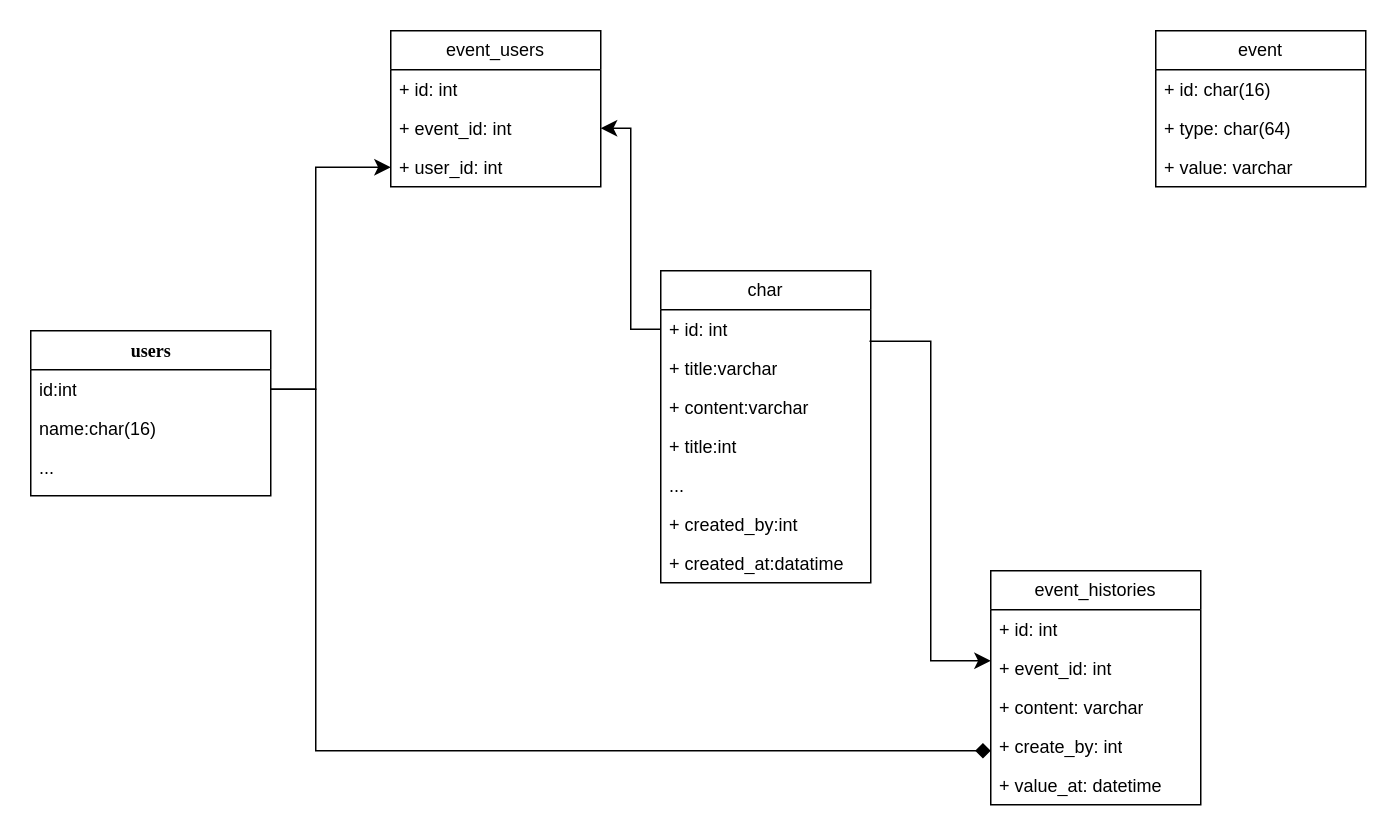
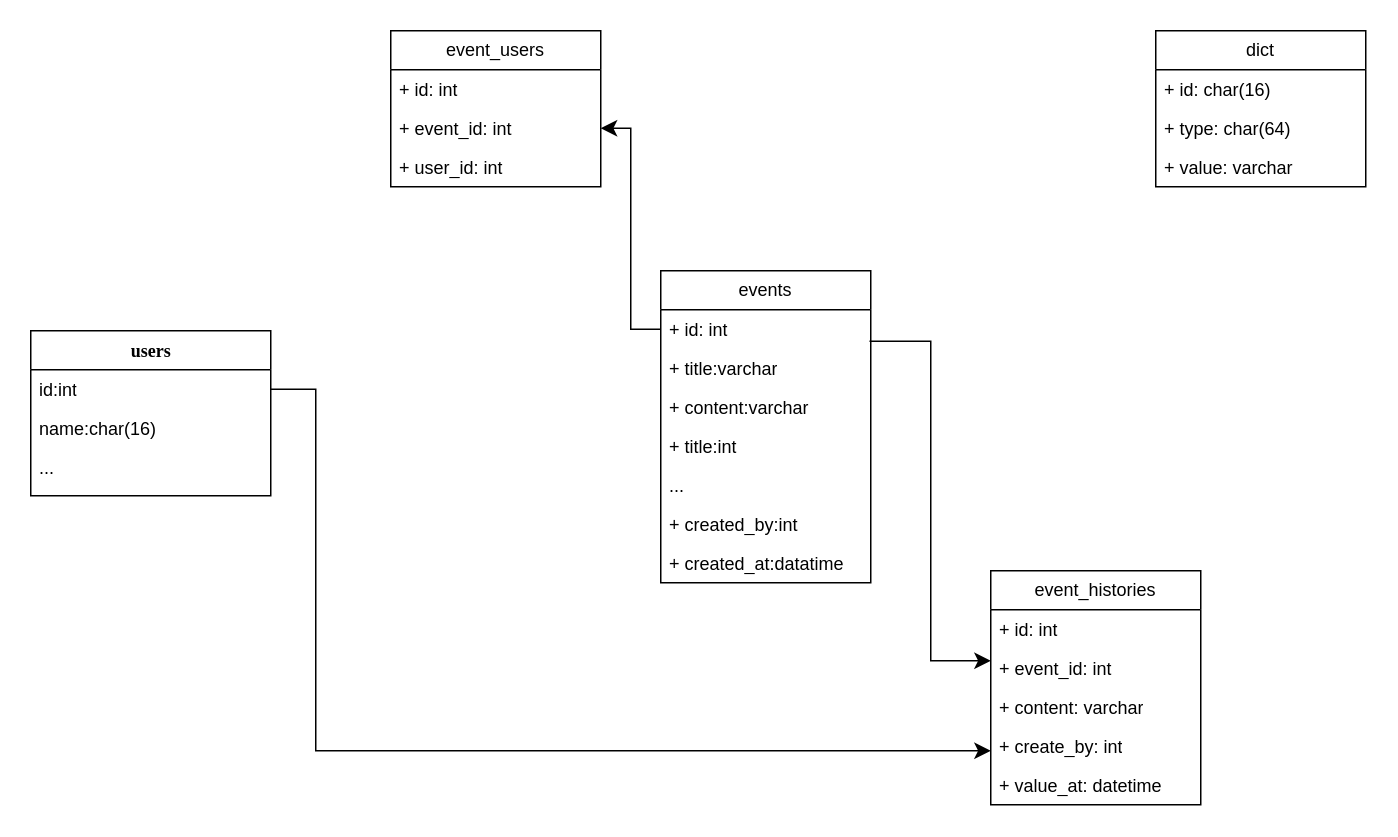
node "event": label "event" -> "dict"
edge "id:int" -> "+ user_id: int": removed
node "char": label "char" -> "events"
edge "id:int" -> "+ create_by: int": arrowhead diamond -> classic
